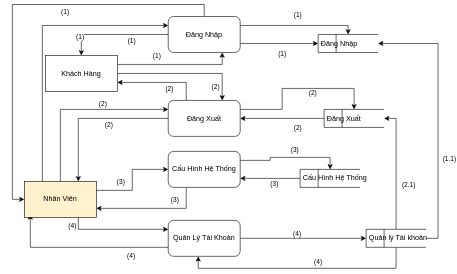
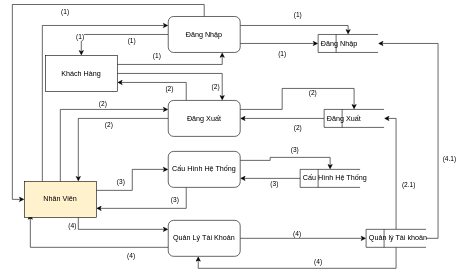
node "(1.1)": label "(1.1)" -> "(4.1)"
